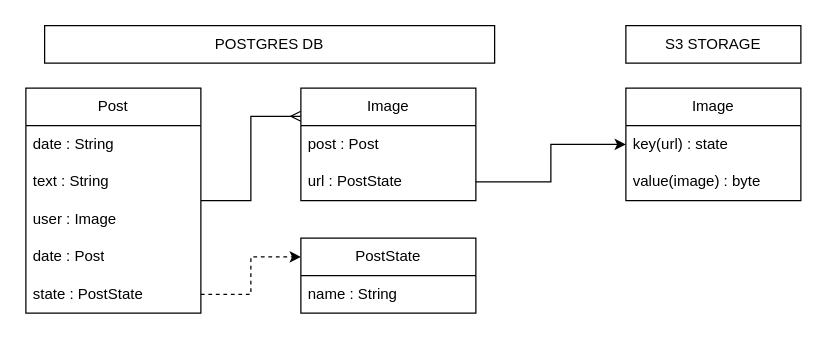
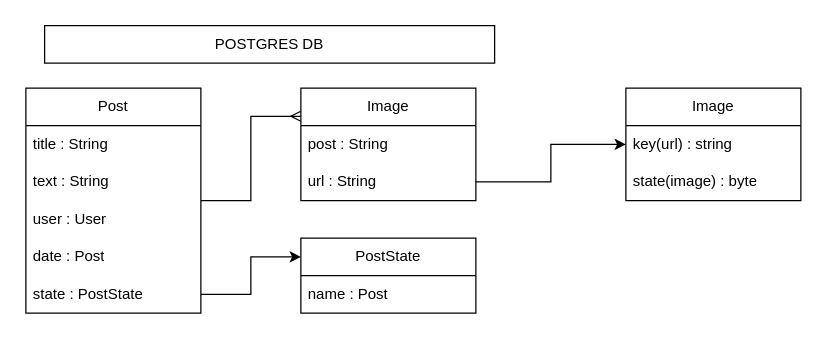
node "S3 STORAGE": removed
node "date : String": label "date : String" -> "title : String"
node "post : Post": label "post : Post" -> "post : String"
node "key(url) : state": label "key(url) : state" -> "key(url) : string"
node "url : PostState": label "url : PostState" -> "url : String"
node "value(image) : byte": label "value(image) : byte" -> "state(image) : byte"
node "user : Image": label "user : Image" -> "user : User"
edge "state : PostState" -> "PostState": style dashed -> solid
node "name : String": label "name : String" -> "name : Post"
